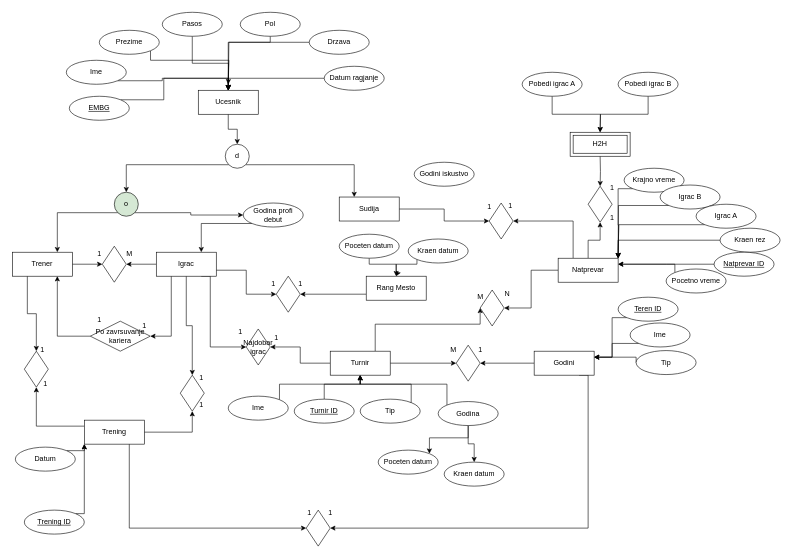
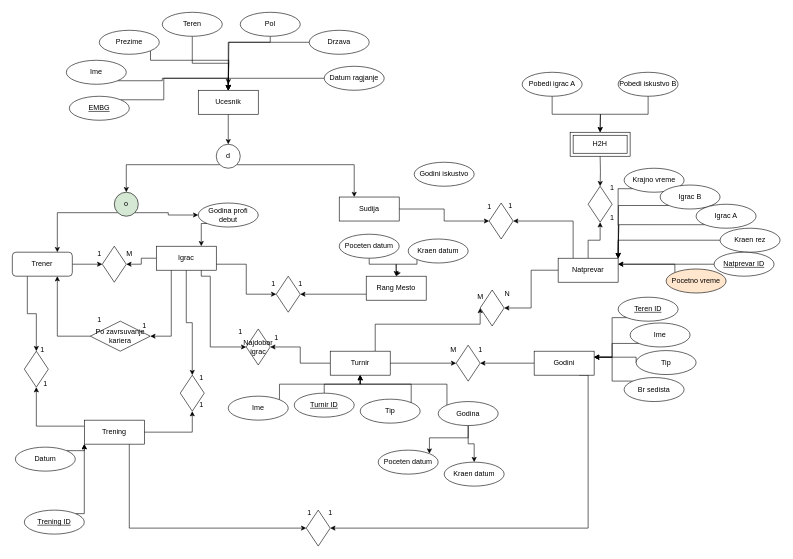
node "Pasos": label "Pasos" -> "Teren"
node "Pobedi igrac B": label "Pobedi igrac B" -> "Pobedi iskustvo B"
node "d": moved (237, 156) -> (228, 156)
node "Godina profi debut": moved (273, 215) -> (228, 215)
node "Trener": shape rectangle -> rounded rectangle
node "Igrac": moved (186, 264) -> (186, 258)
node "Pocetno vreme": fillcolor #ffffff -> #ffe6cc
edge "Br sedista" -> "Godini": added
node "Br sedista": added
node "Turnir ID": moved (324, 411) -> (324, 405)
